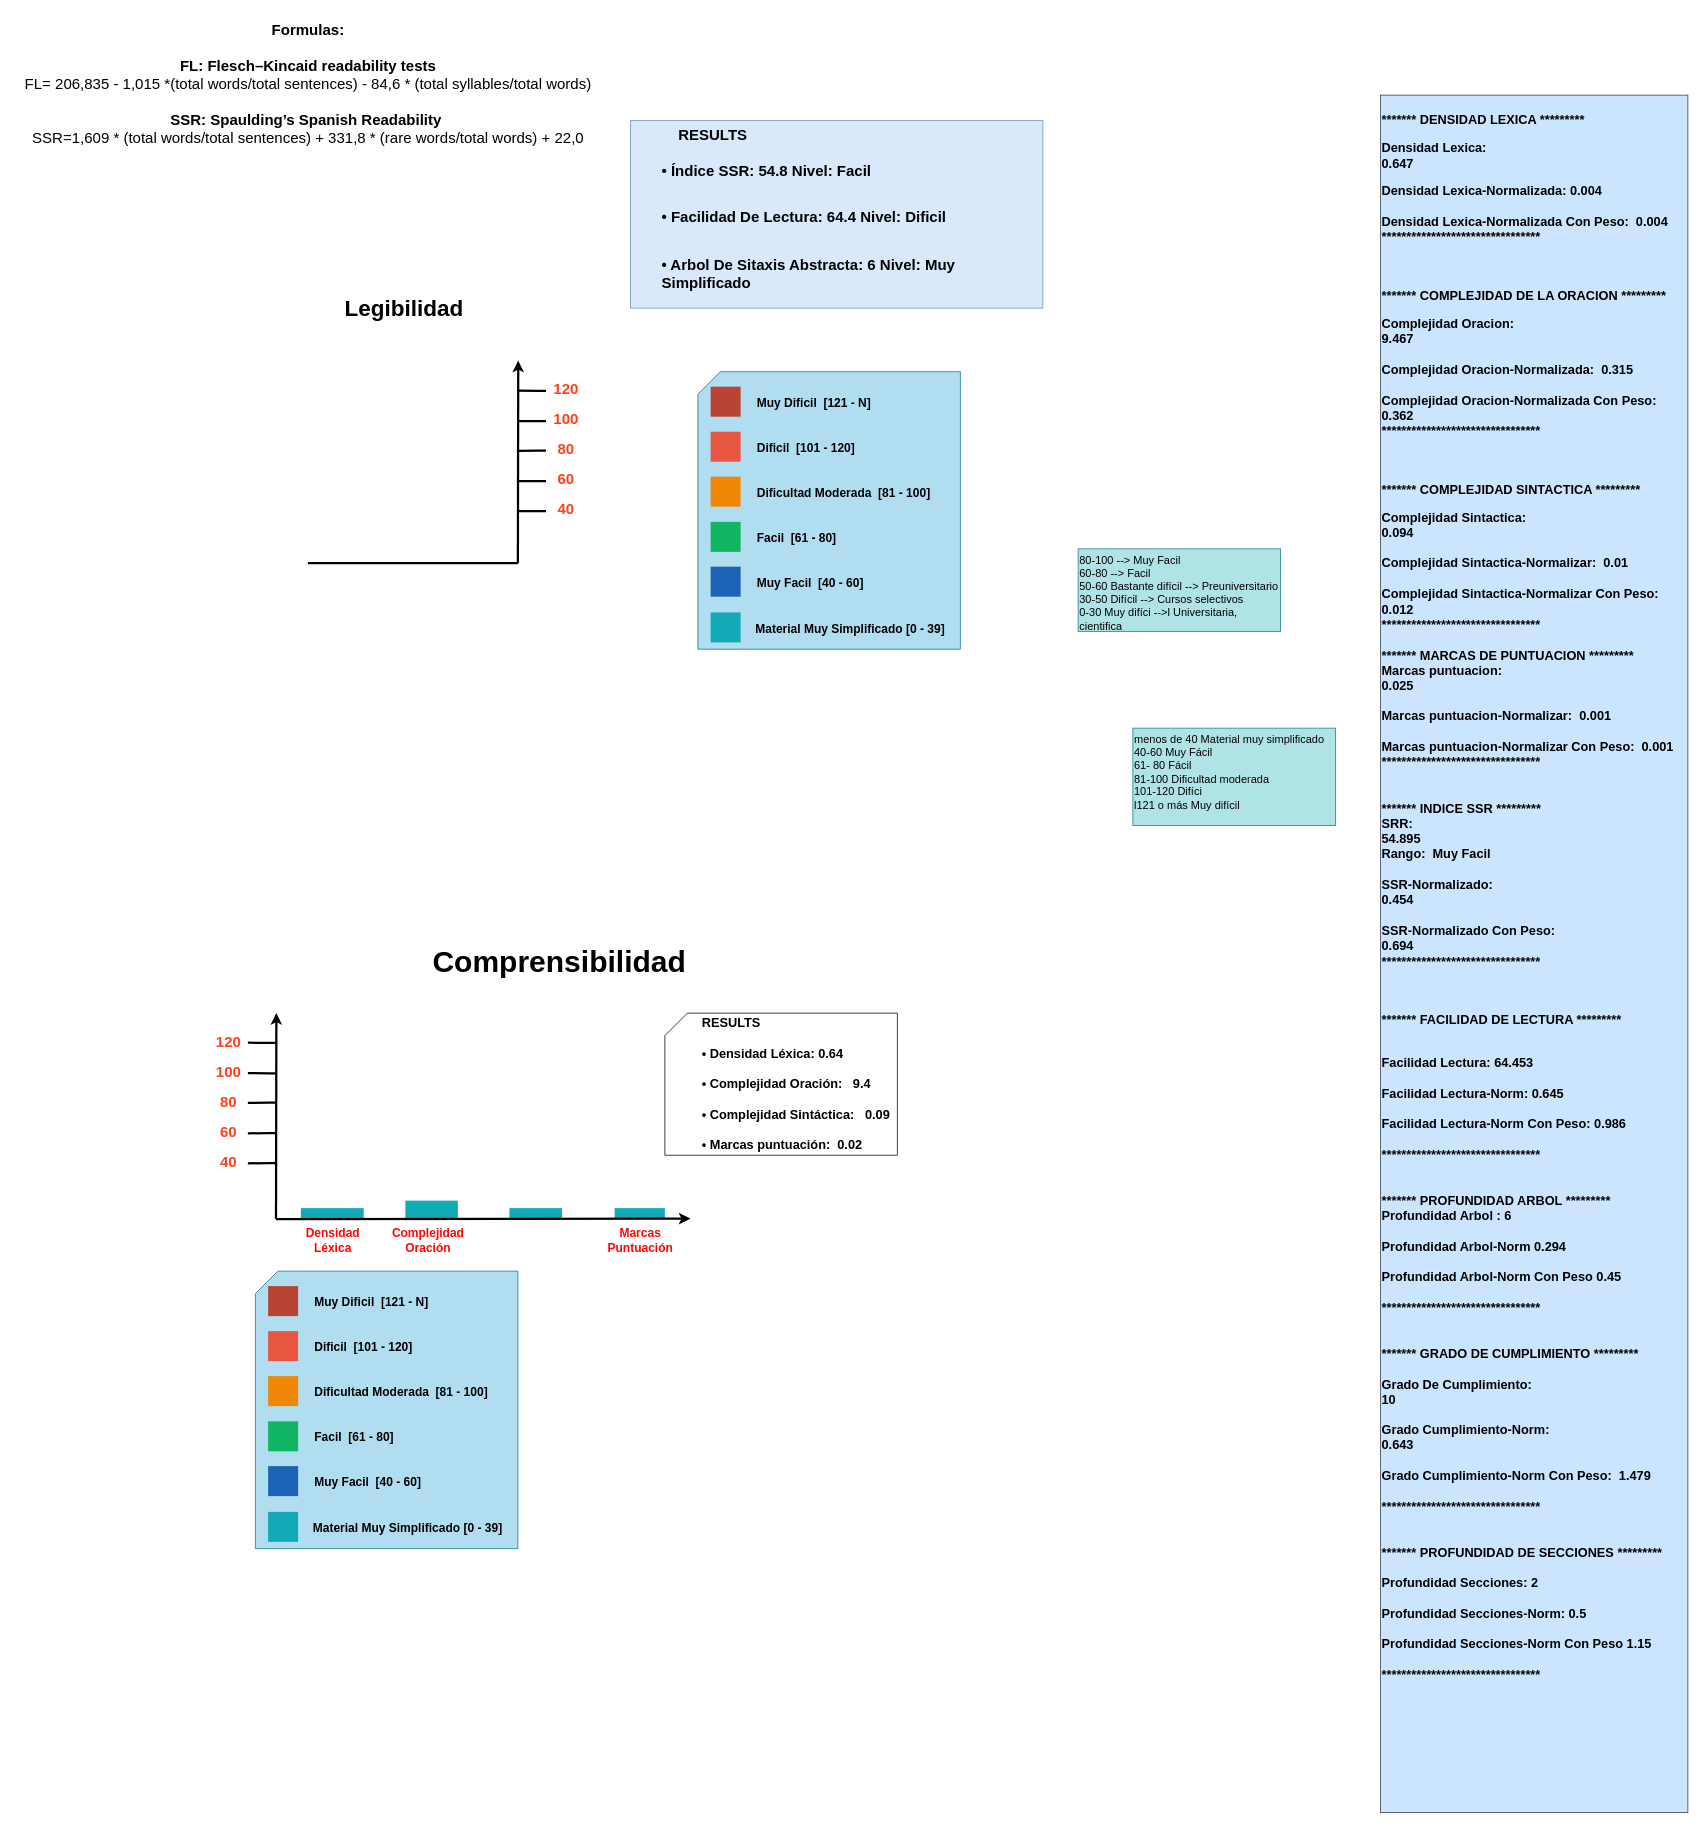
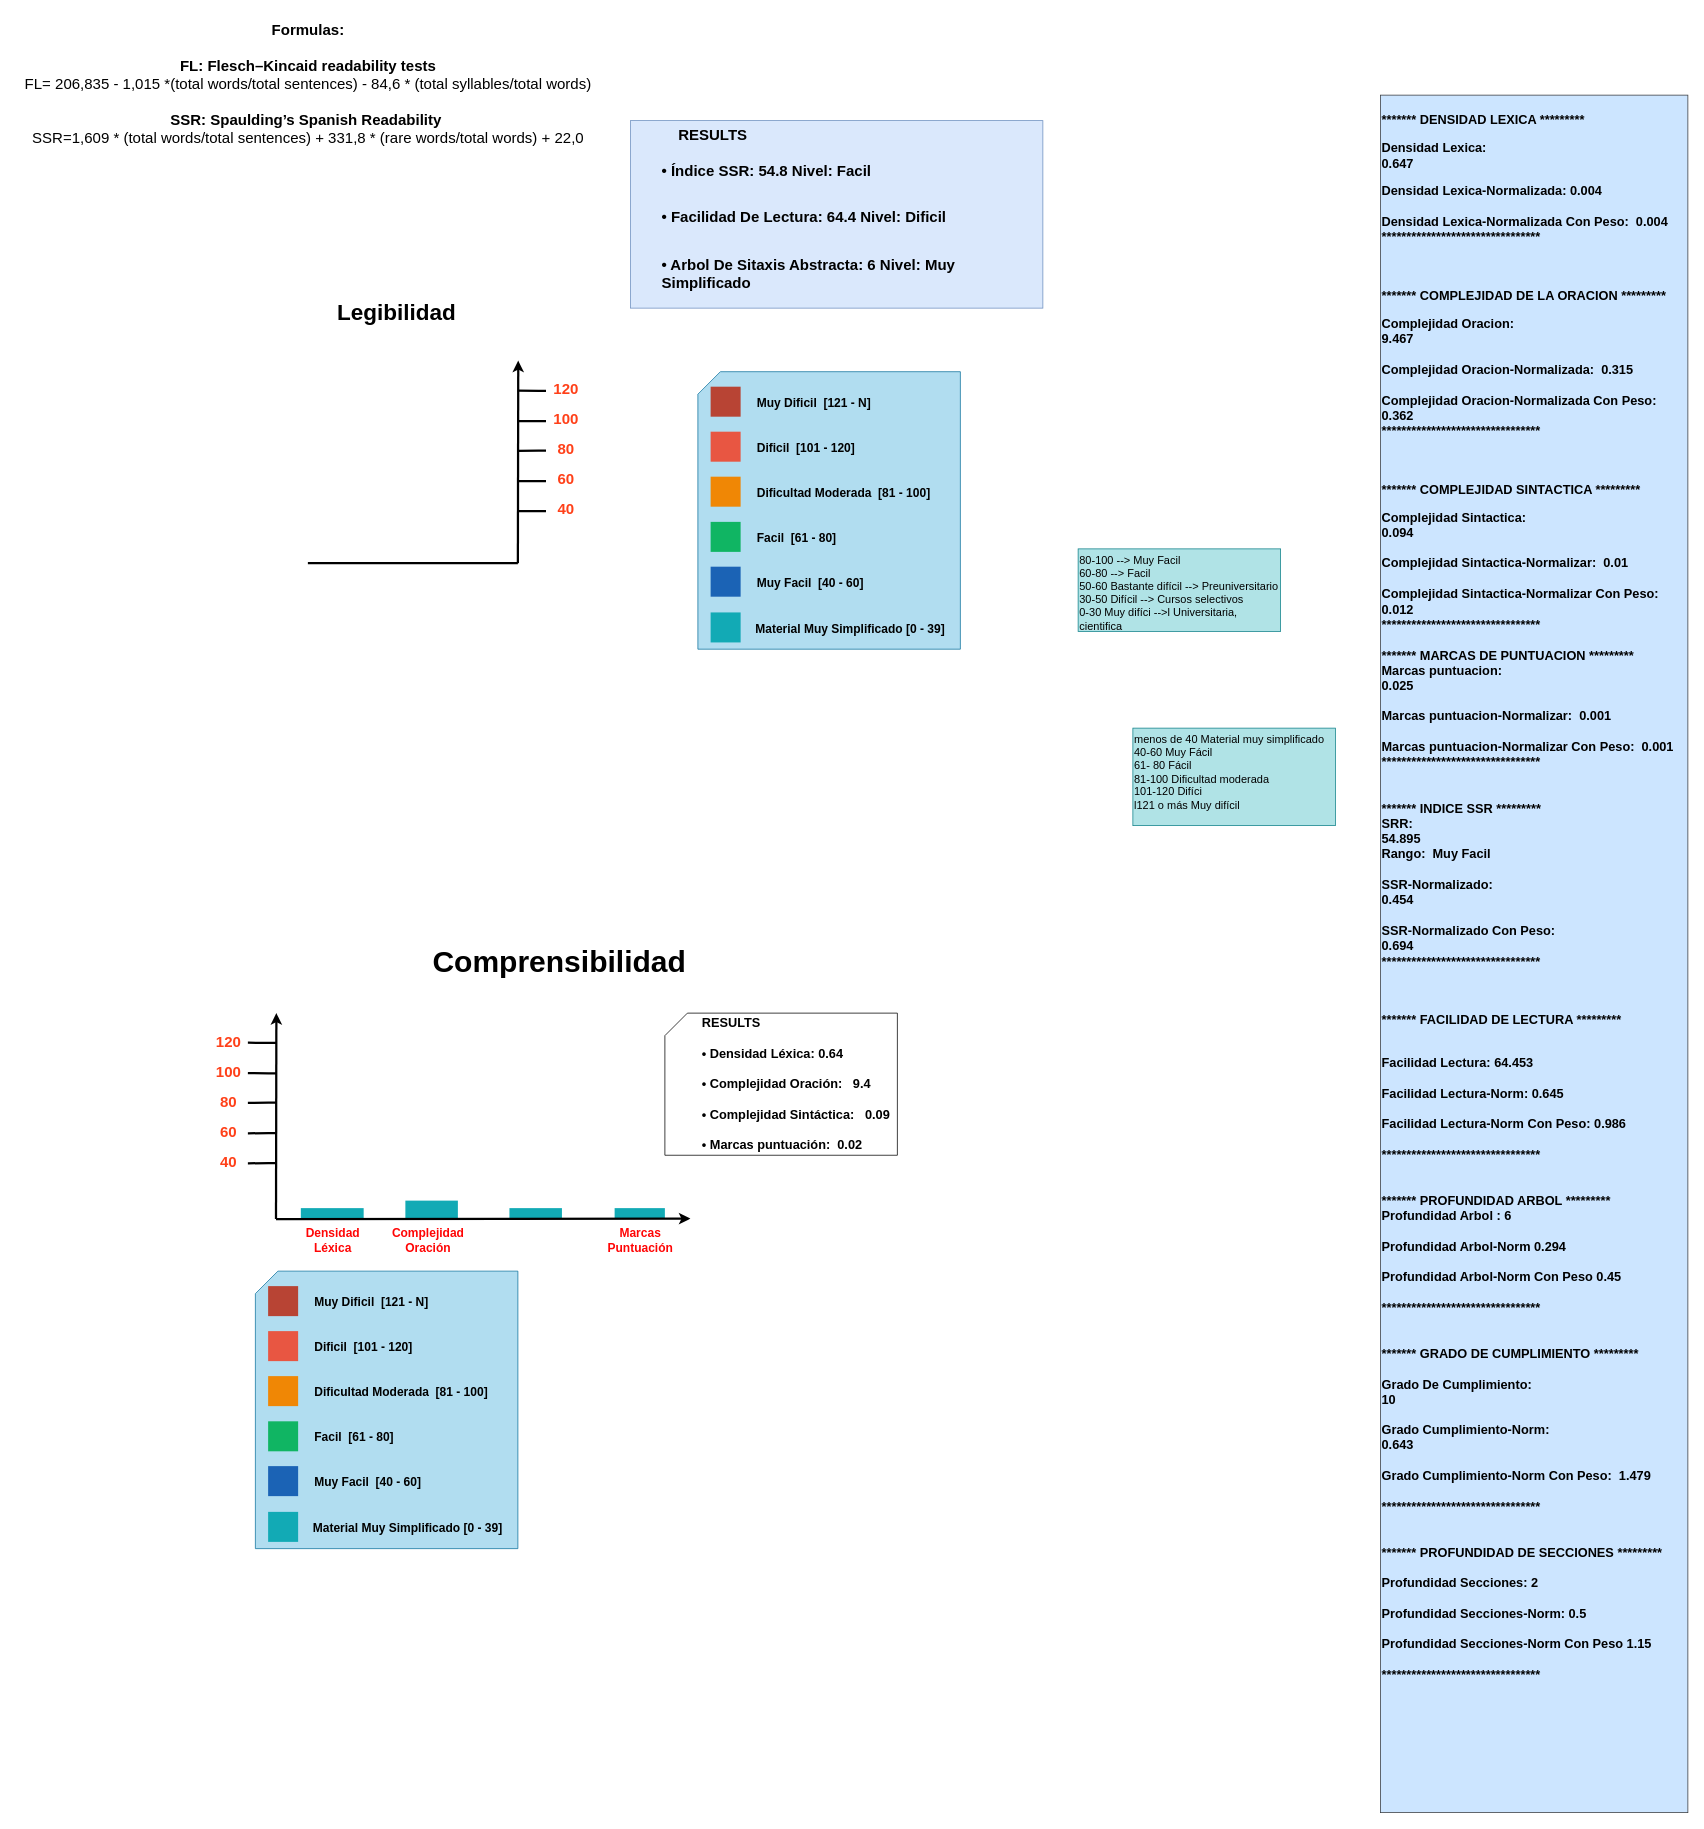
node "Legibilidad": moved (404, 310) -> (396, 314)
